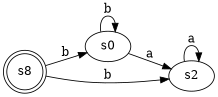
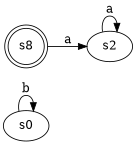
edge "s8" -> "s0": removed, label "b"
edge "s0" -> "s2": removed, label "a"
edge "s8" -> "s2": label "b" -> "a"
